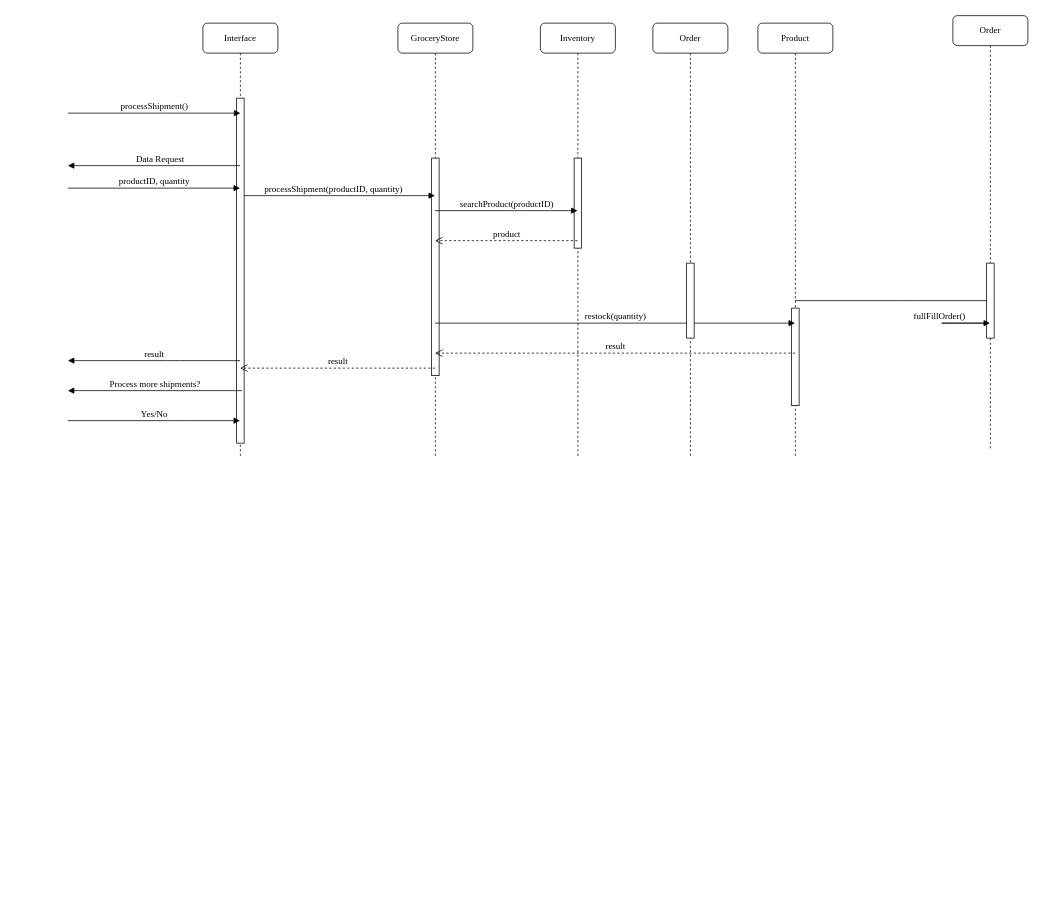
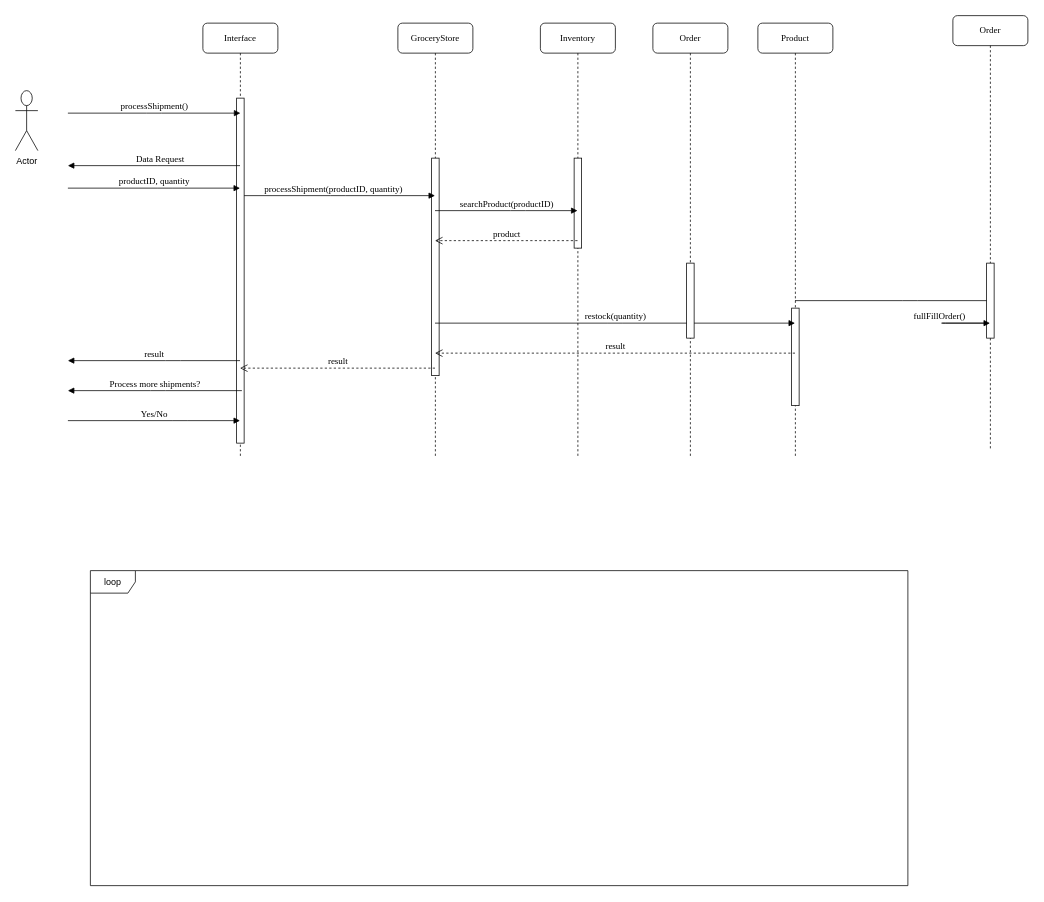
node "Actor": added
node "loop": added
